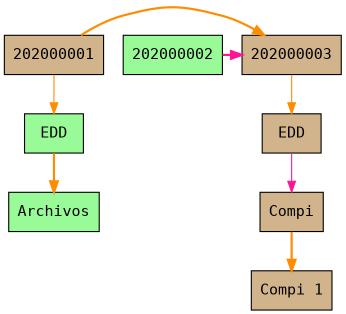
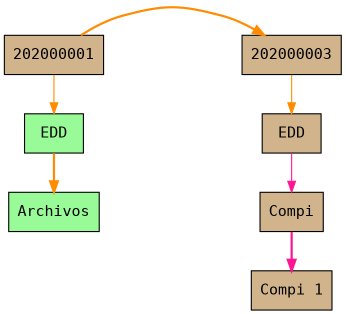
node "202000002": removed
edge "Compi" -> "Compi 1": color darkorange -> deeppink
